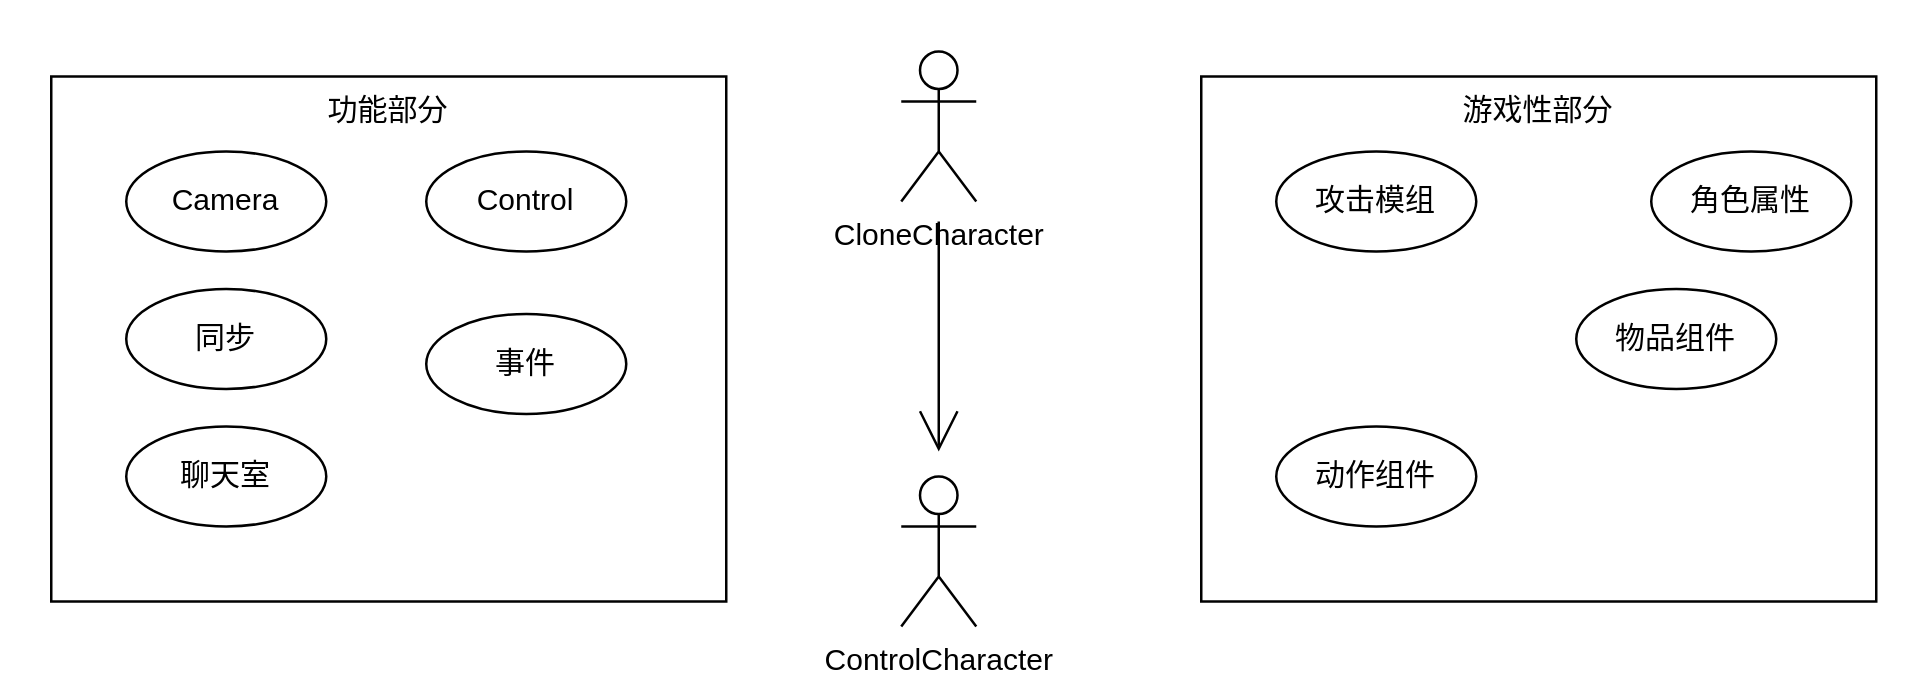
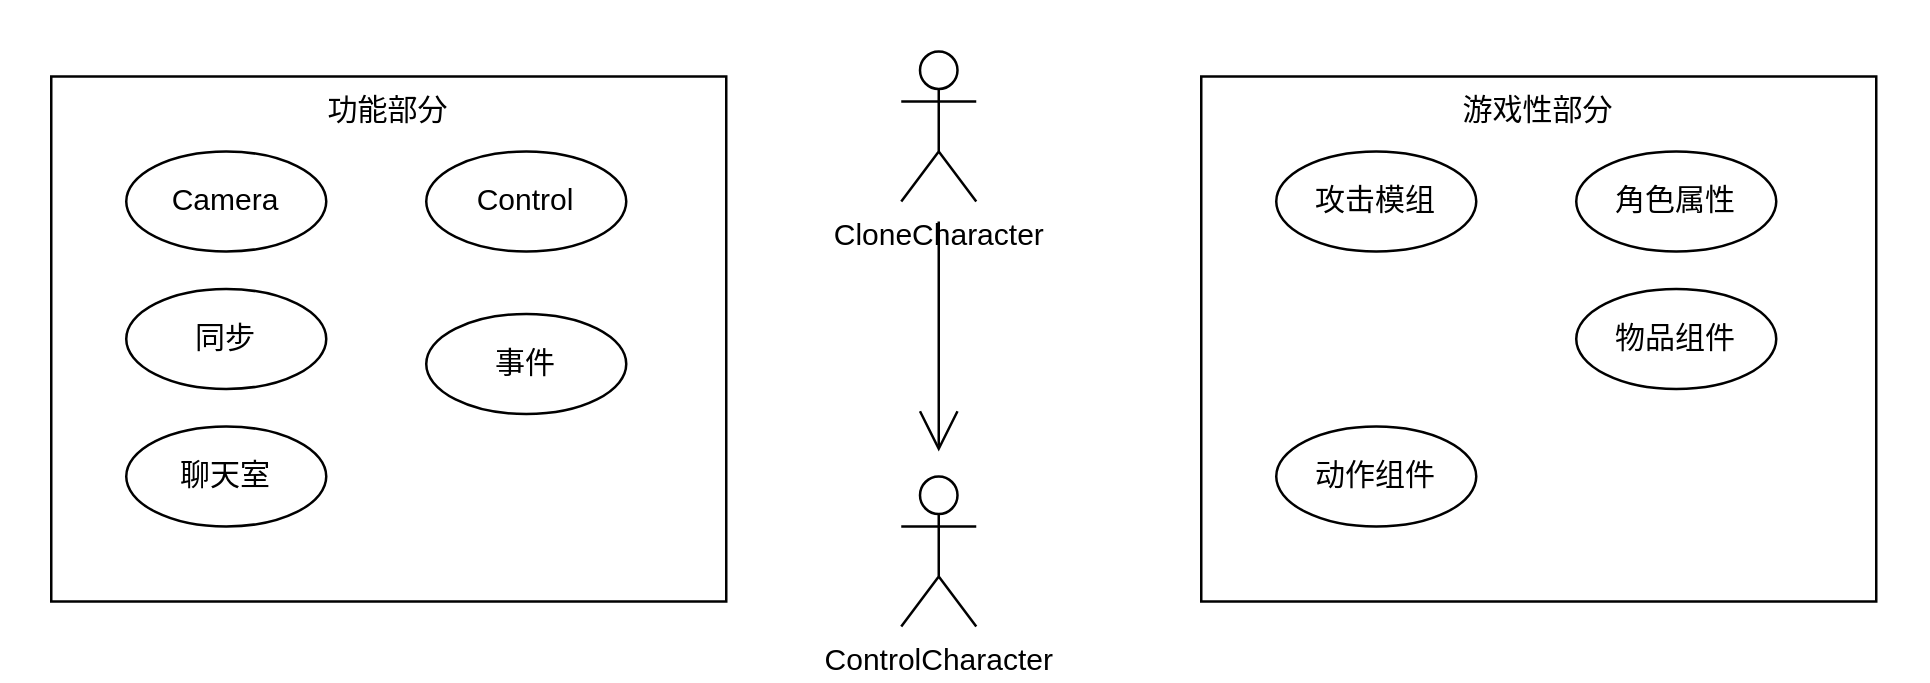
node "角色属性": moved (1751, 201) -> (1676, 201)
